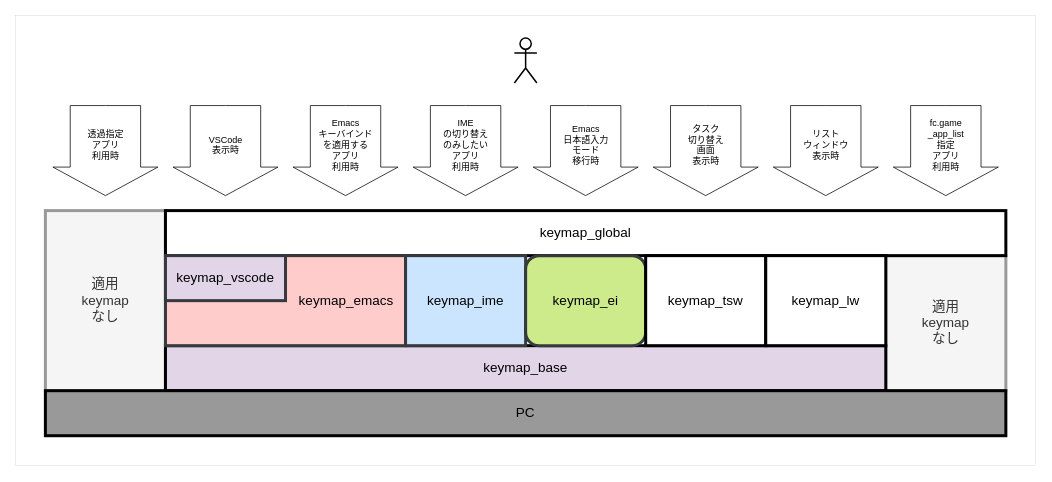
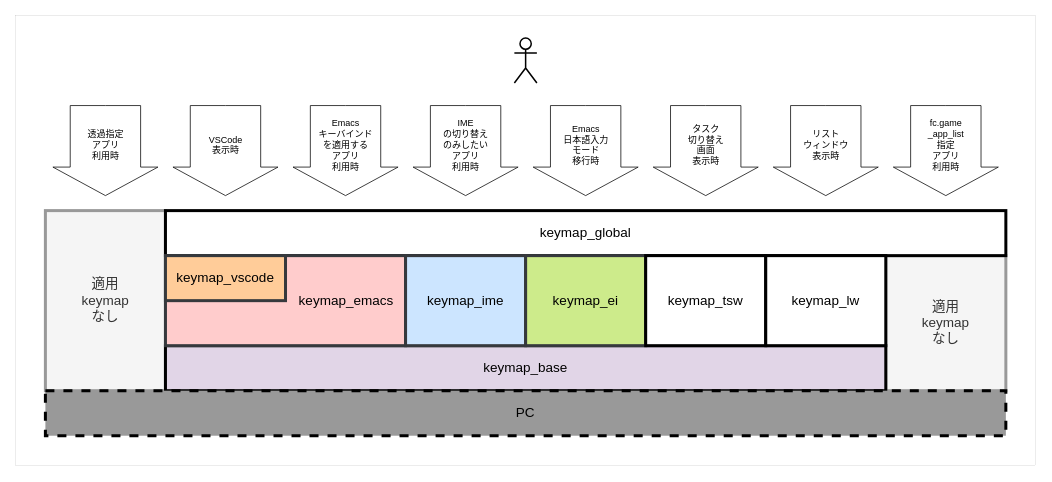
node "keymap_vscode": fillcolor #e1d5e7 -> #ffcc99
node "keymap_ei": shape rounded rectangle -> rectangle
node "PC": style solid -> dashed
